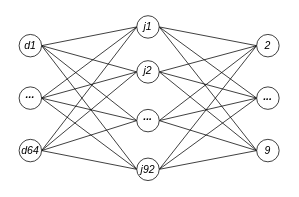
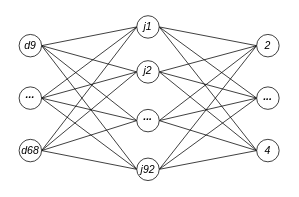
node "d1": label "d1" -> "d9"
node "d64": label "d64" -> "d68"
node "9": label "9" -> "4"
